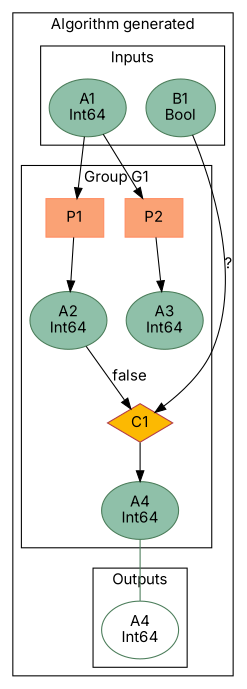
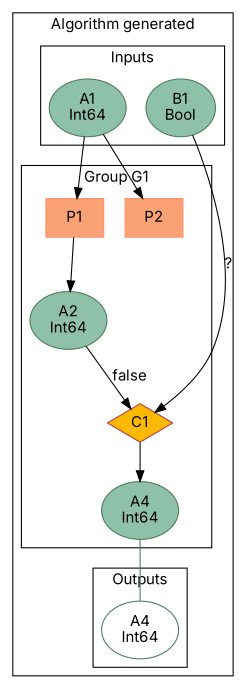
node "A3 Int64": removed
